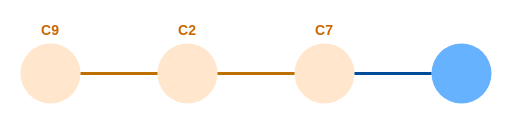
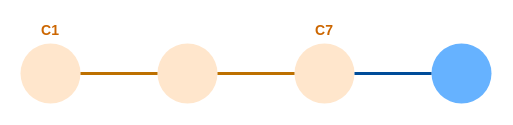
node "C9": label "C9" -> "C1"
node "C2": removed
